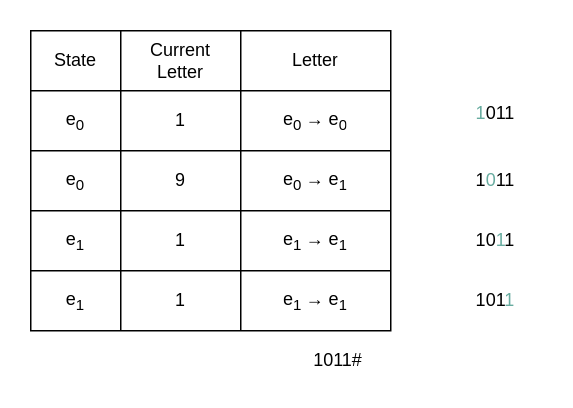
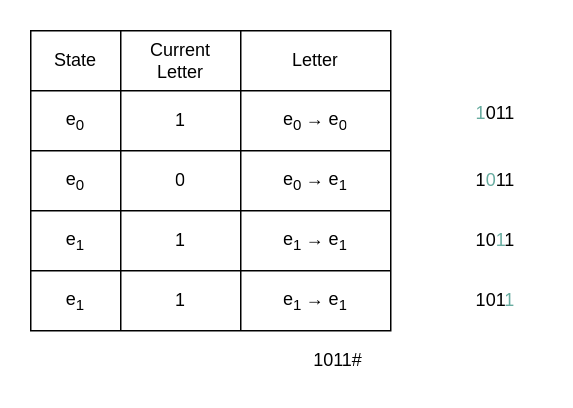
node "9": label "9" -> "0"
